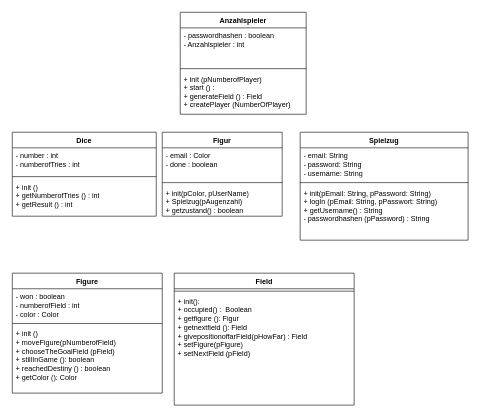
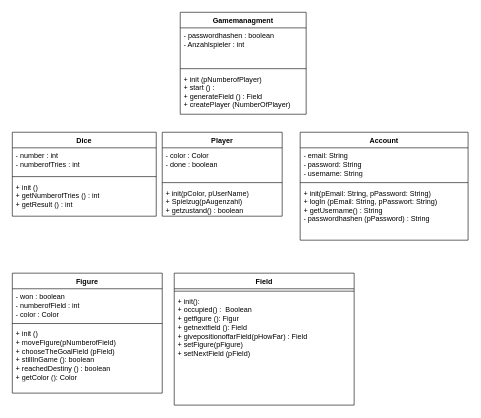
node "Anzahlspieler": label "Anzahlspieler" -> "Gamemanagment"
node "Figur": label "Figur" -> "Player"
node "Spielzug": label "Spielzug" -> "Account"
node "- email : Color - done : boolean": label "- email : Color - done : boolean" -> "- color : Color - done : boolean"
